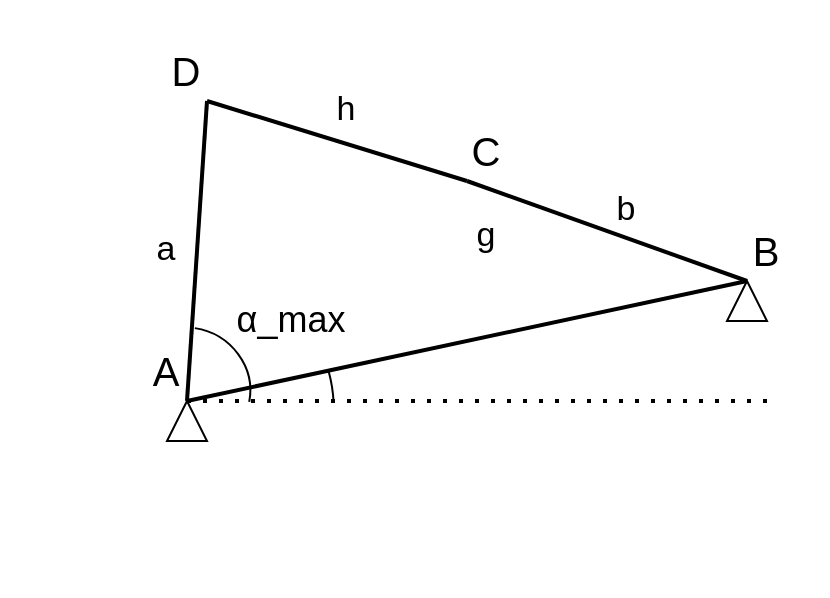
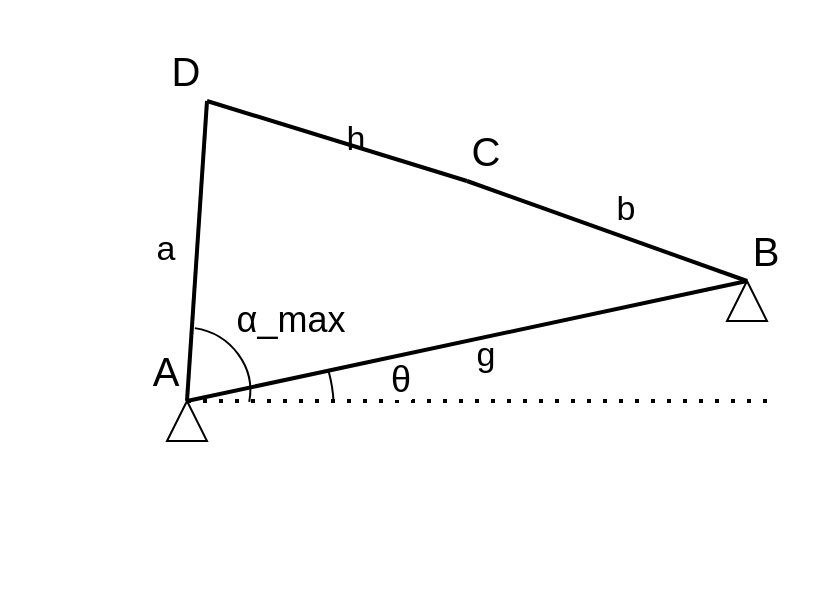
node "h": moved (347, 111) -> (357, 141)
node "g": moved (487, 237) -> (487, 357)
node "θ": added
